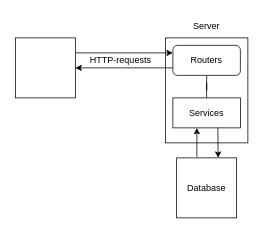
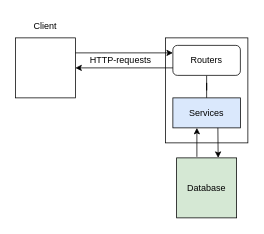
node "Client": added
node "Server": removed
node "Services": fillcolor #ffffff -> #dae8fc
node "Database": fillcolor #ffffff -> #d5e8d4
